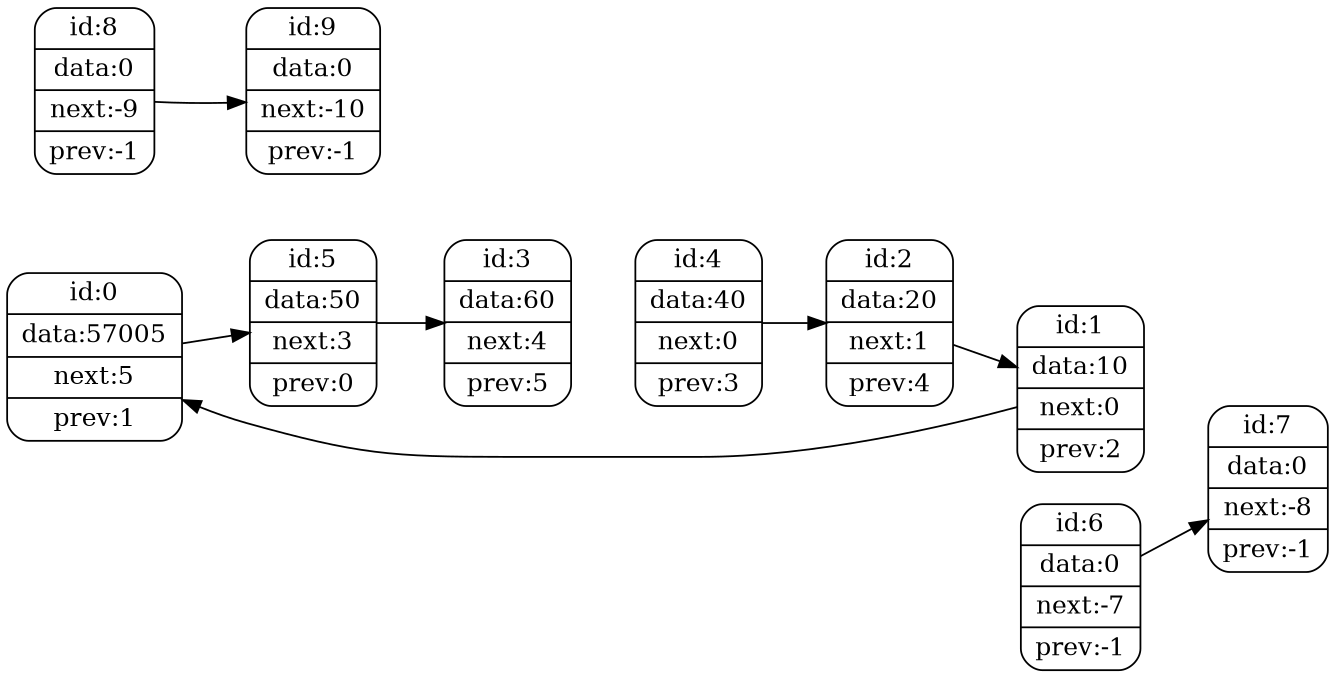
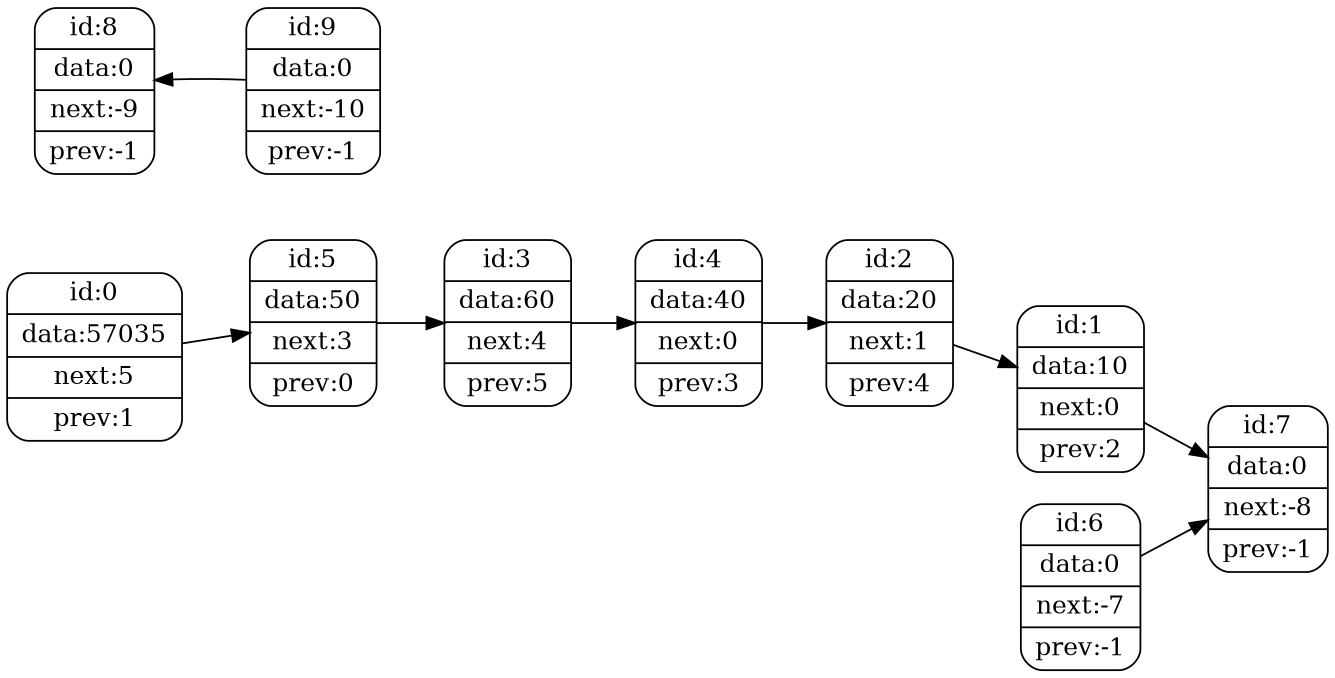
edge "id:8" -> "id:9": reversed
edge "id:3" -> "id:4": added
node "id:0": text "data:57005" -> "data:57035"
edge "id:1" -> "id:0": now "id:1" -> "id:7"
